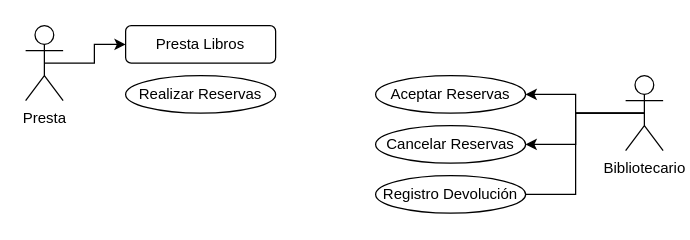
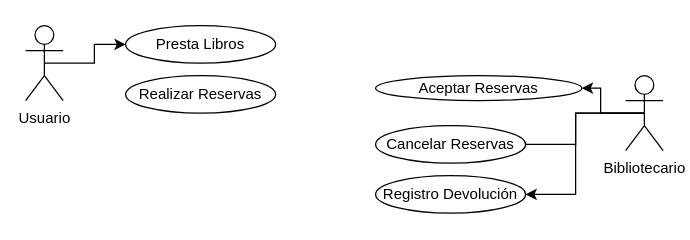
node "Presta Libros": shape rounded rectangle -> ellipse
node "Aceptar Reservas": size 150x38 -> 206x25
node "Presta": label "Presta" -> "Usuario"
edge "Bibliotecario" -> "Cancelar Reservas": arrowhead classic -> none
edge "Bibliotecario" -- "Registro Devolución": arrowhead none -> classic
